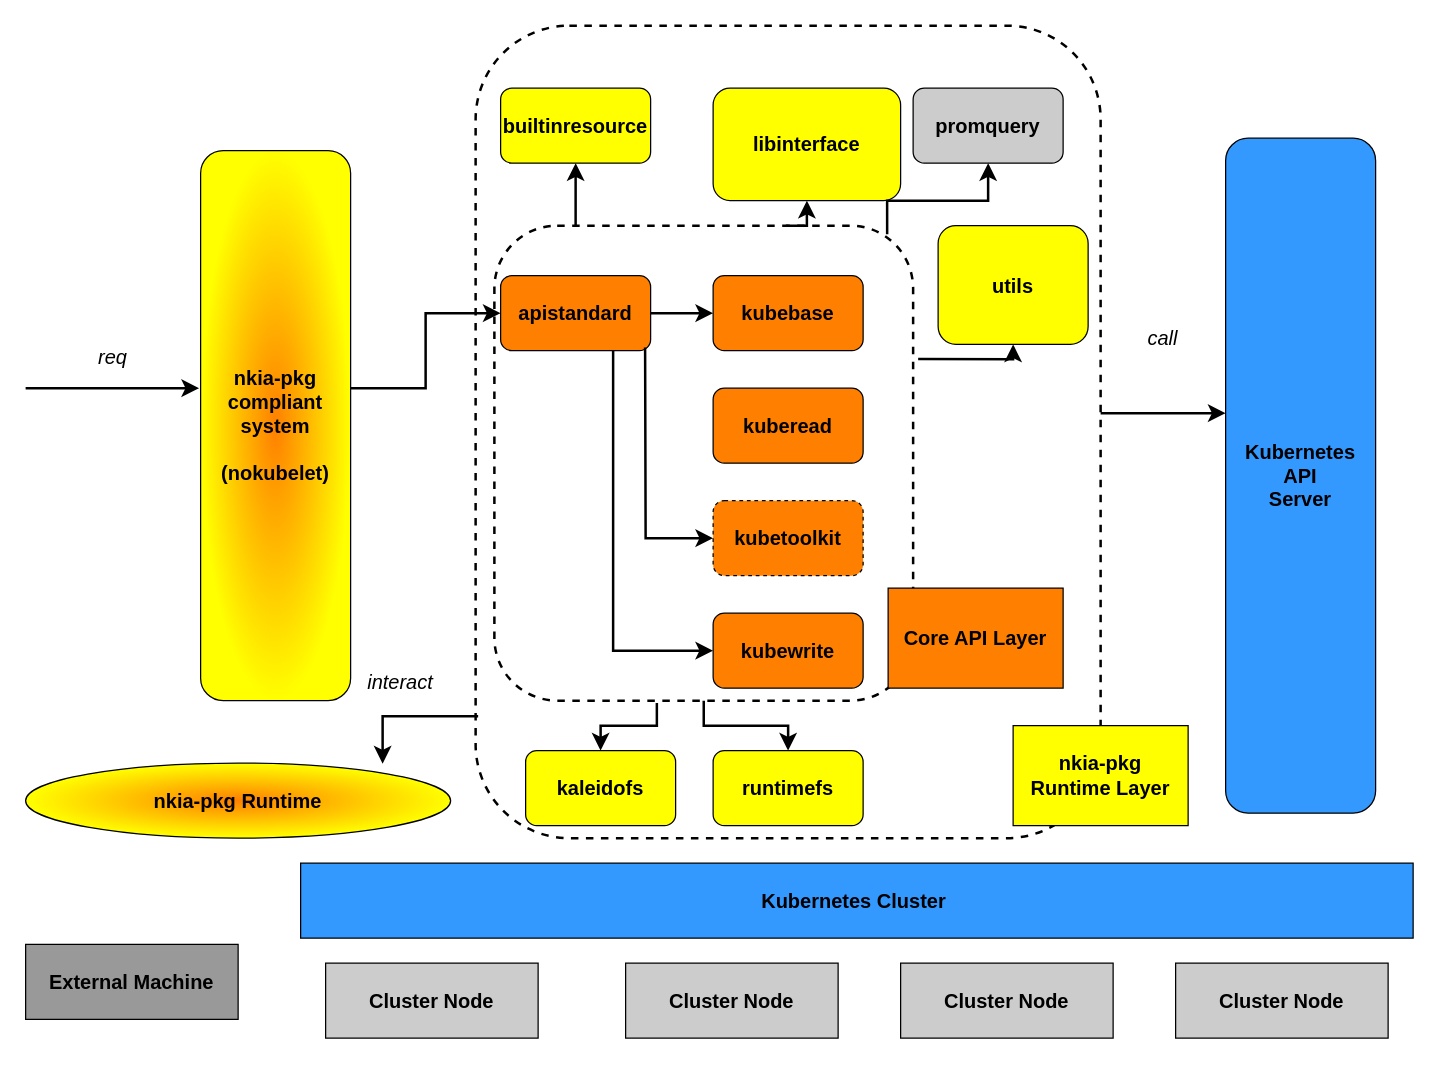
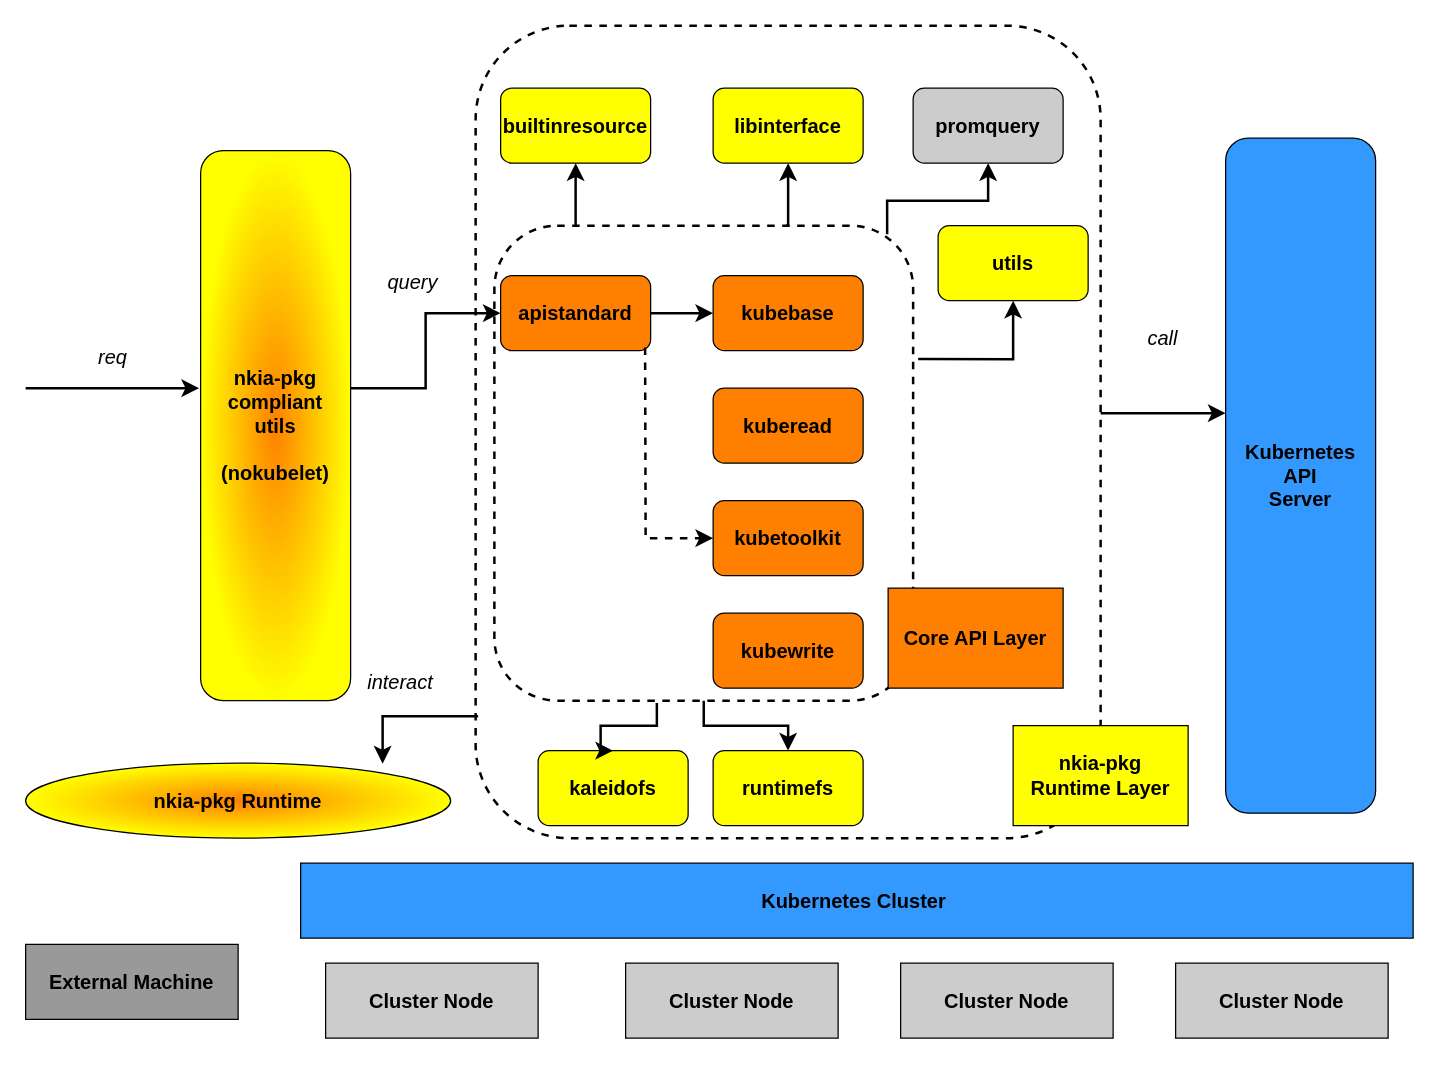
node "libinterface": size 188x113 -> 150x75
node "query": added
node "utils": size 150x119 -> 150x75
node "nkia-pkg compliant system (nokubelet)": label "nkia-pkg compliant system (nokubelet)" -> "nkia-pkg compliant utils (nokubelet)"
edge "apistandard" -> "kubetoolkit": style solid -> dashed
node "kubetoolkit": style dashed -> solid
edge "apistandard" -> "kubewrite": removed
node "kaleidofs": moved (601, 788) -> (613, 788)
